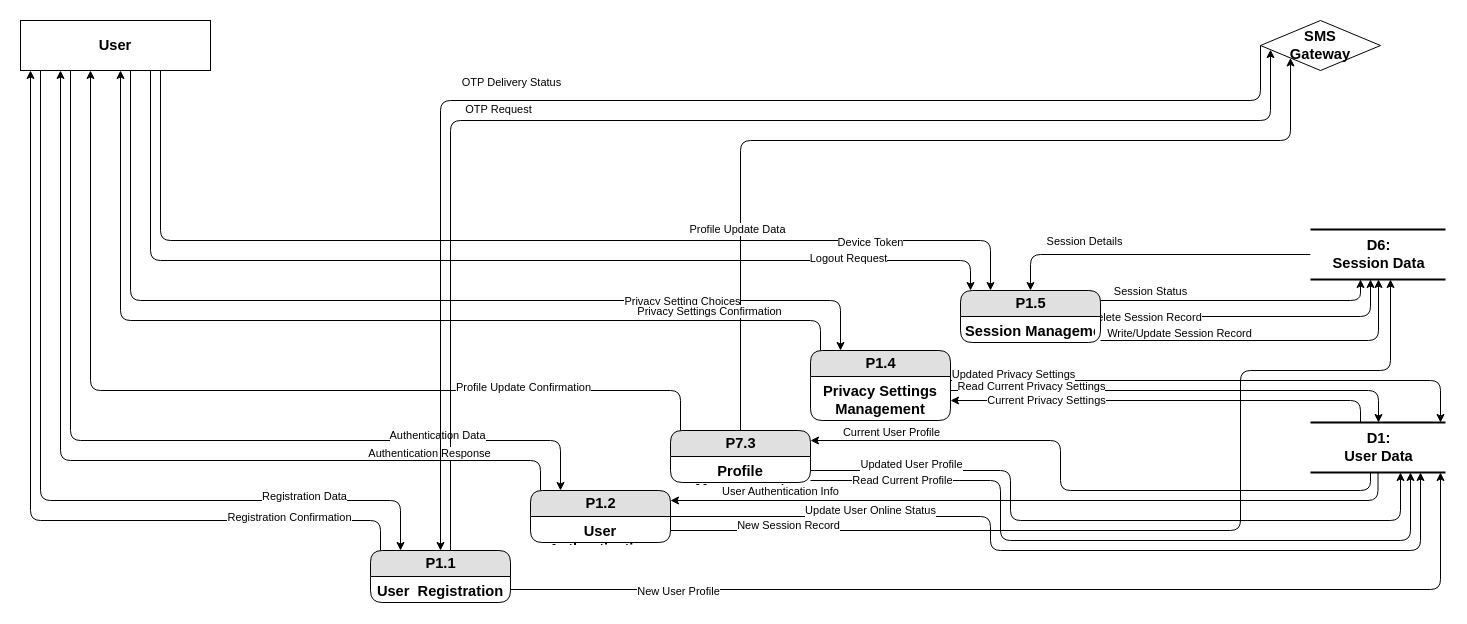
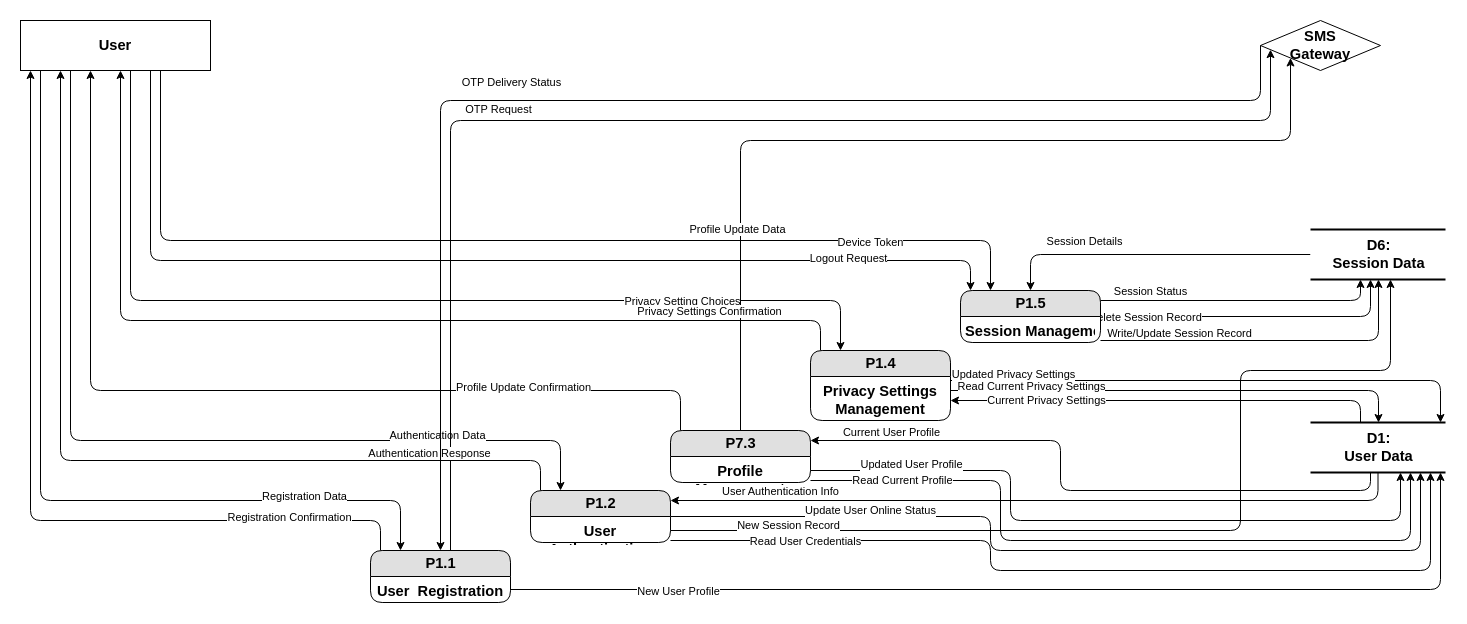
edge "User Authentication" -> "D1: User Data": added, label "Read User Credentials"
